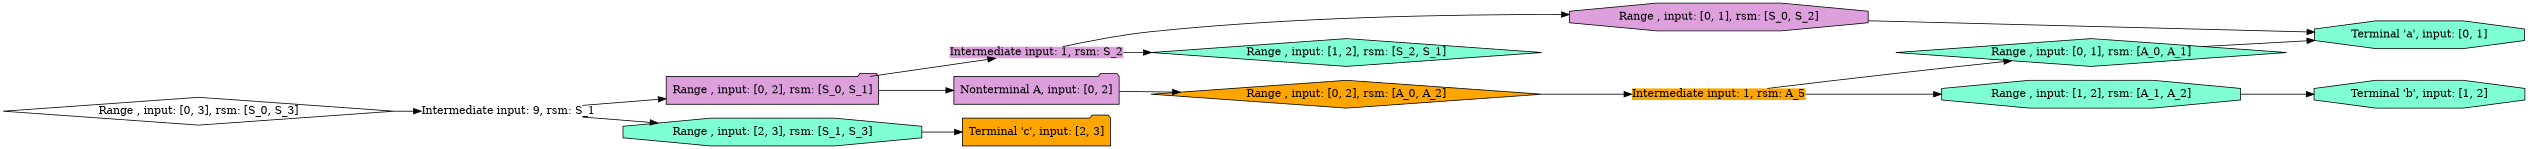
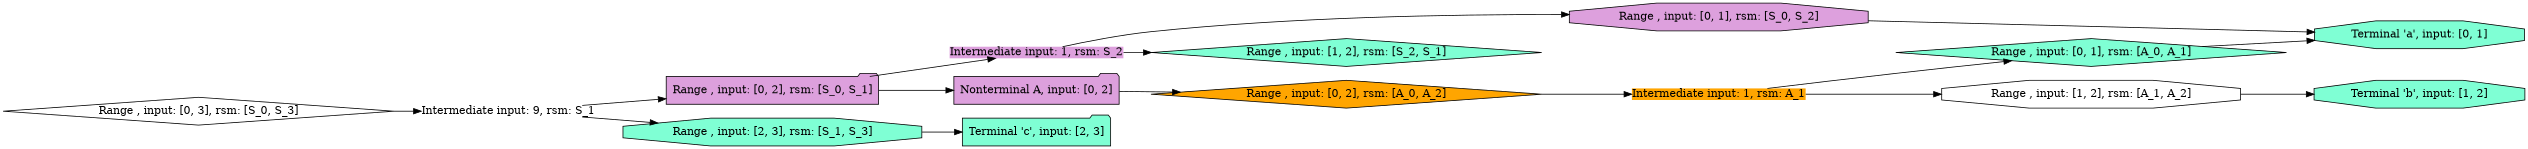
node "Intermediate input: 1, rsm: A_5": label "Intermediate input: 1, rsm: A_5" -> "Intermediate input: 1, rsm: A_1"
node "Range , input: [1, 2], rsm: [A_1, A_2]": fillcolor aquamarine -> white
node "Terminal 'c', input: [2, 3]": fillcolor orange -> aquamarine
